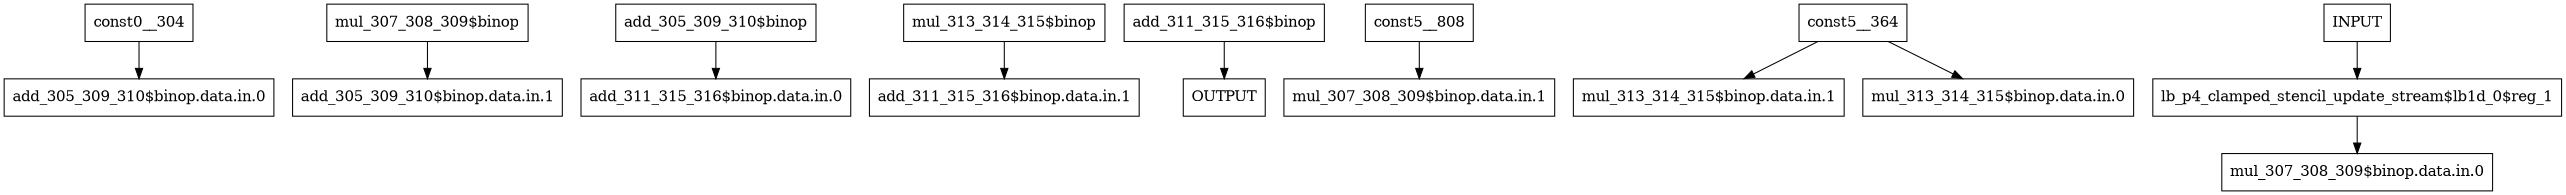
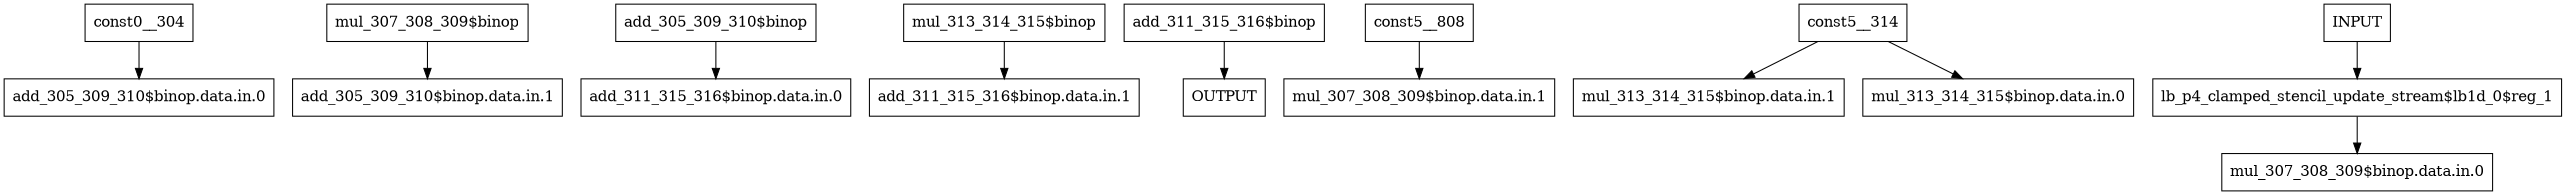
node "const5__364": label "const5__364" -> "const5__314"
